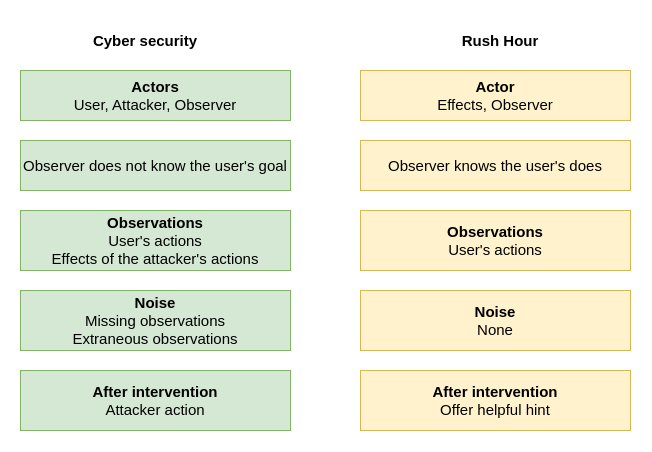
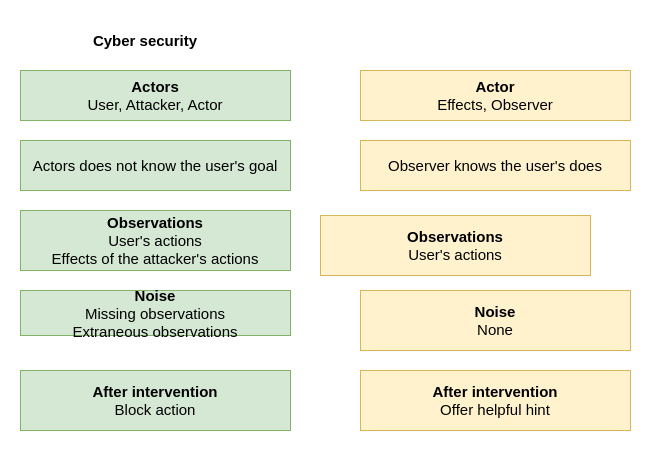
node "Rush Hour": removed
node "Actors User, Attacker, Observer": label "Actors User, Attacker, Observer" -> "Actors User, Attacker, Actor"
node "Observer does not know the user's goal": label "Observer does not know the user's goal" -> "Actors does not know the user's goal"
node "Observations User's actions": moved (496, 241) -> (456, 246)
node "Noise Missing observations Extraneous observations": size 270x60 -> 270x45
node "After intervention Attacker action": label "After intervention Attacker action" -> "After intervention Block action"
